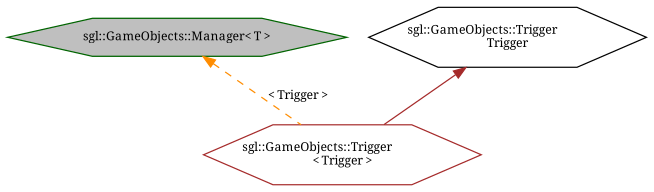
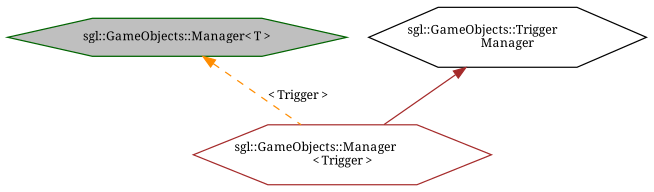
node "sgl::GameObjects::Trigger Trigger": label "sgl::GameObjects::Trigger Trigger" -> "sgl::GameObjects::Trigger Manager"
node "sgl::GameObjects::Trigger < Trigger >": label "sgl::GameObjects::Trigger < Trigger >" -> "sgl::GameObjects::Manager < Trigger >"
